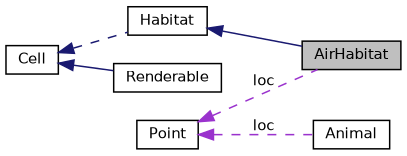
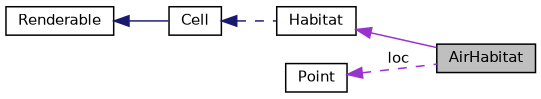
edge "AirHabitat" -> "Habitat": color midnightblue -> darkorchid3
edge "Renderable" -> "Cell": reversed
node "Animal": removed
